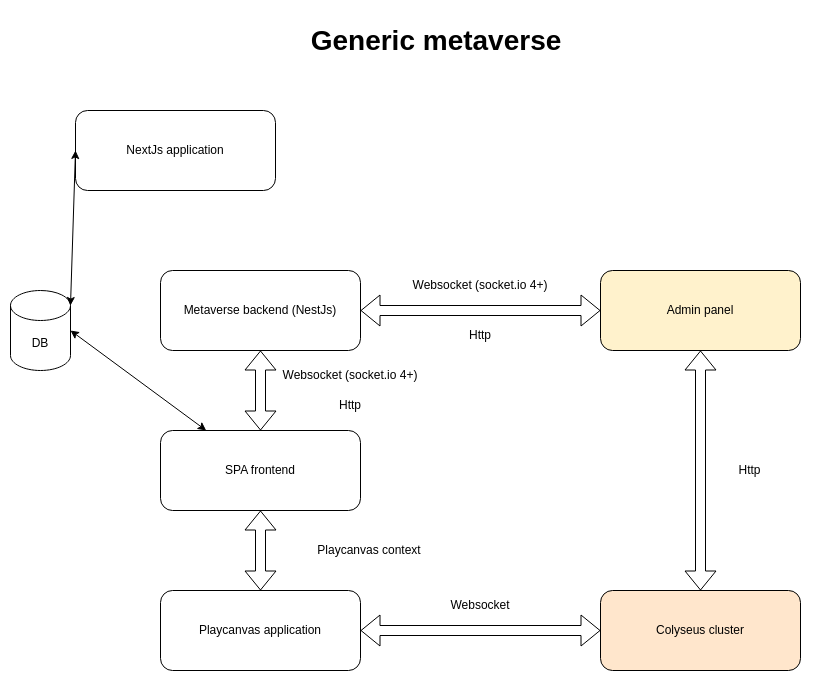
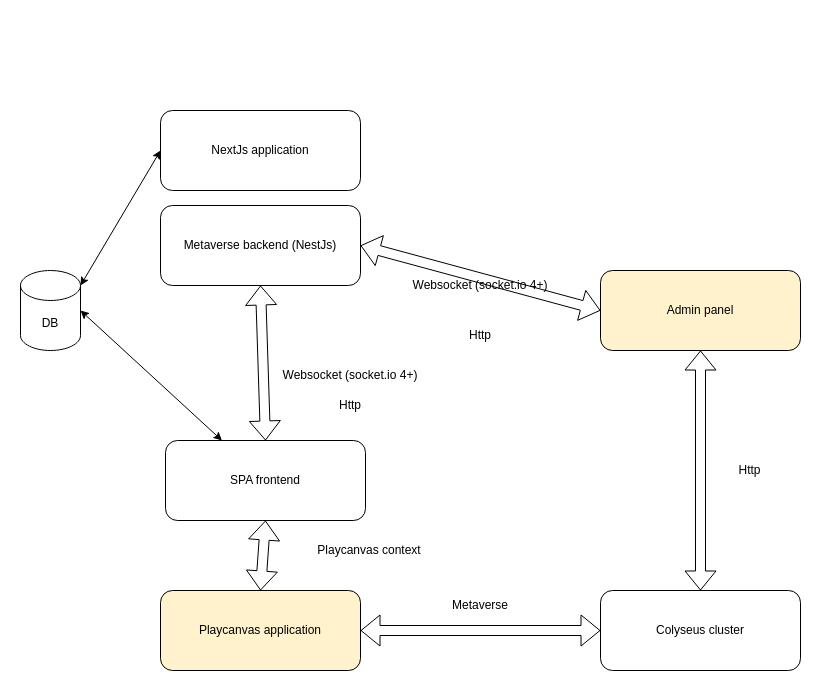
node "Generic metaverse": removed
node "NextJs application": moved (176, 151) -> (261, 151)
node "Metaverse backend (NestJs)": moved (261, 311) -> (261, 246)
node "DB": moved (41, 331) -> (51, 311)
node "SPA frontend": moved (261, 471) -> (266, 481)
node "Websocket": label "Websocket" -> "Metaverse"
node "Playcanvas application": fillcolor #ffffff -> #fff2cc
node "Colyseus cluster": fillcolor #ffe6cc -> #ffffff
